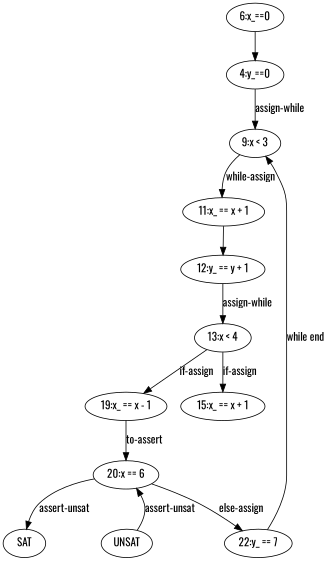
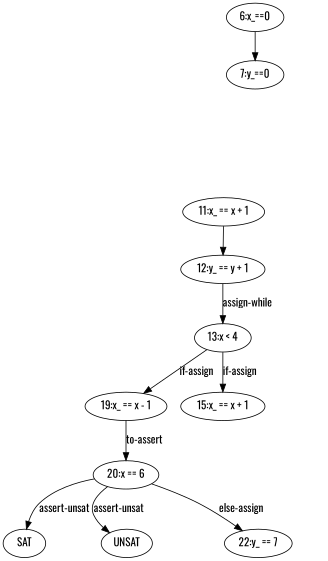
node "4:y_==0": label "4:y_==0" -> "7:y_==0"
node "9:x < 3": removed
edge "UNSAT" -> "20:x == 6": reversed
